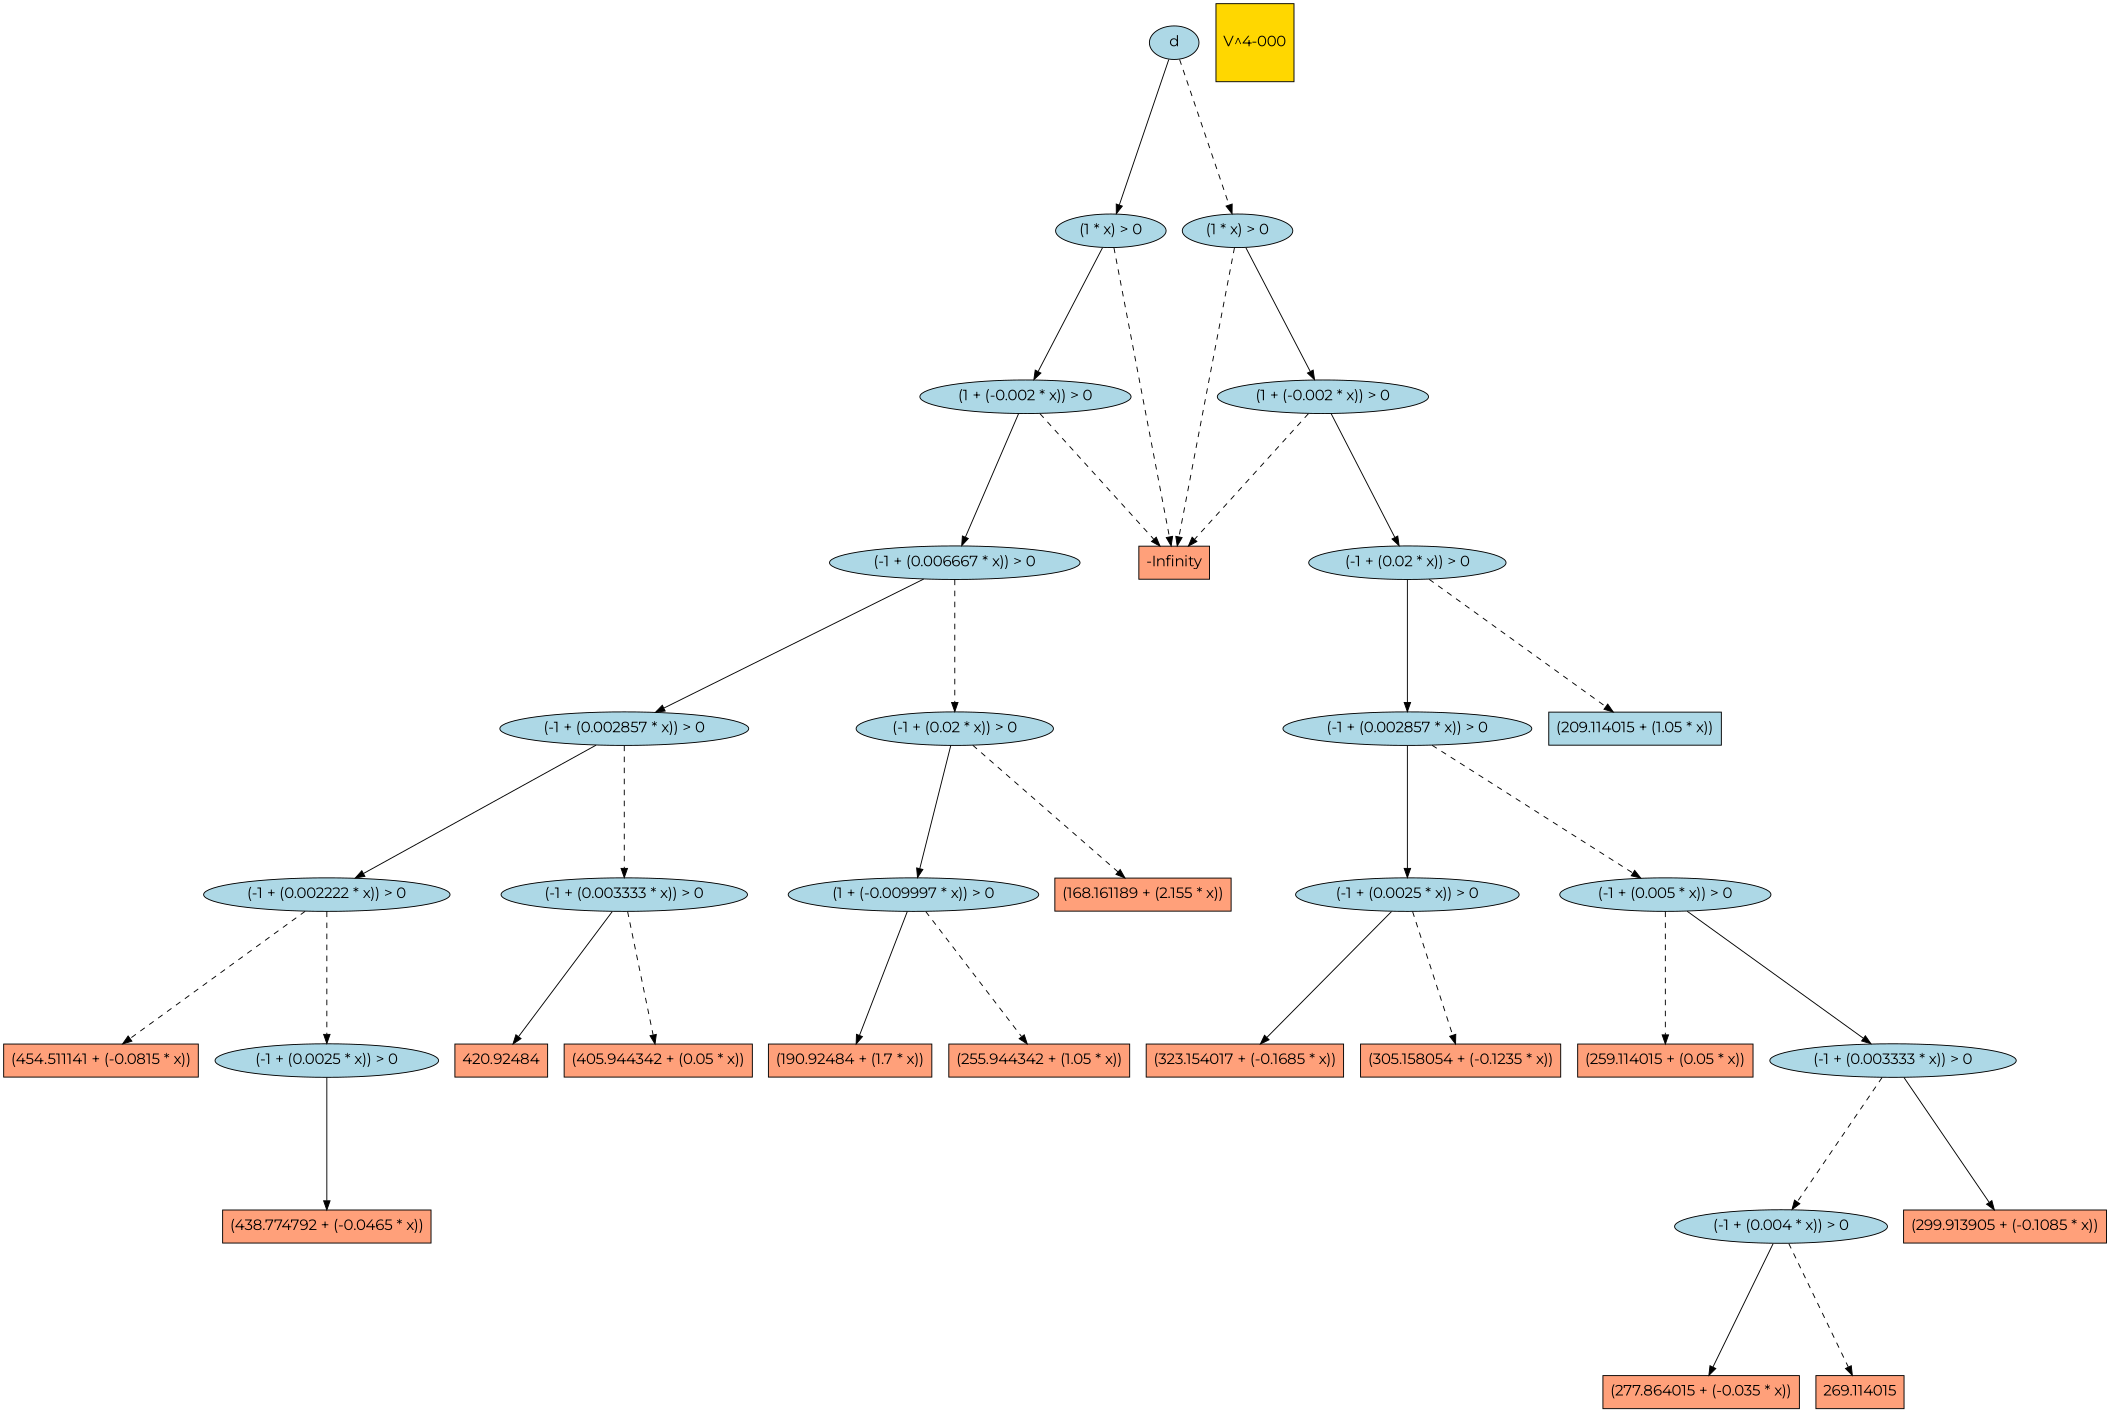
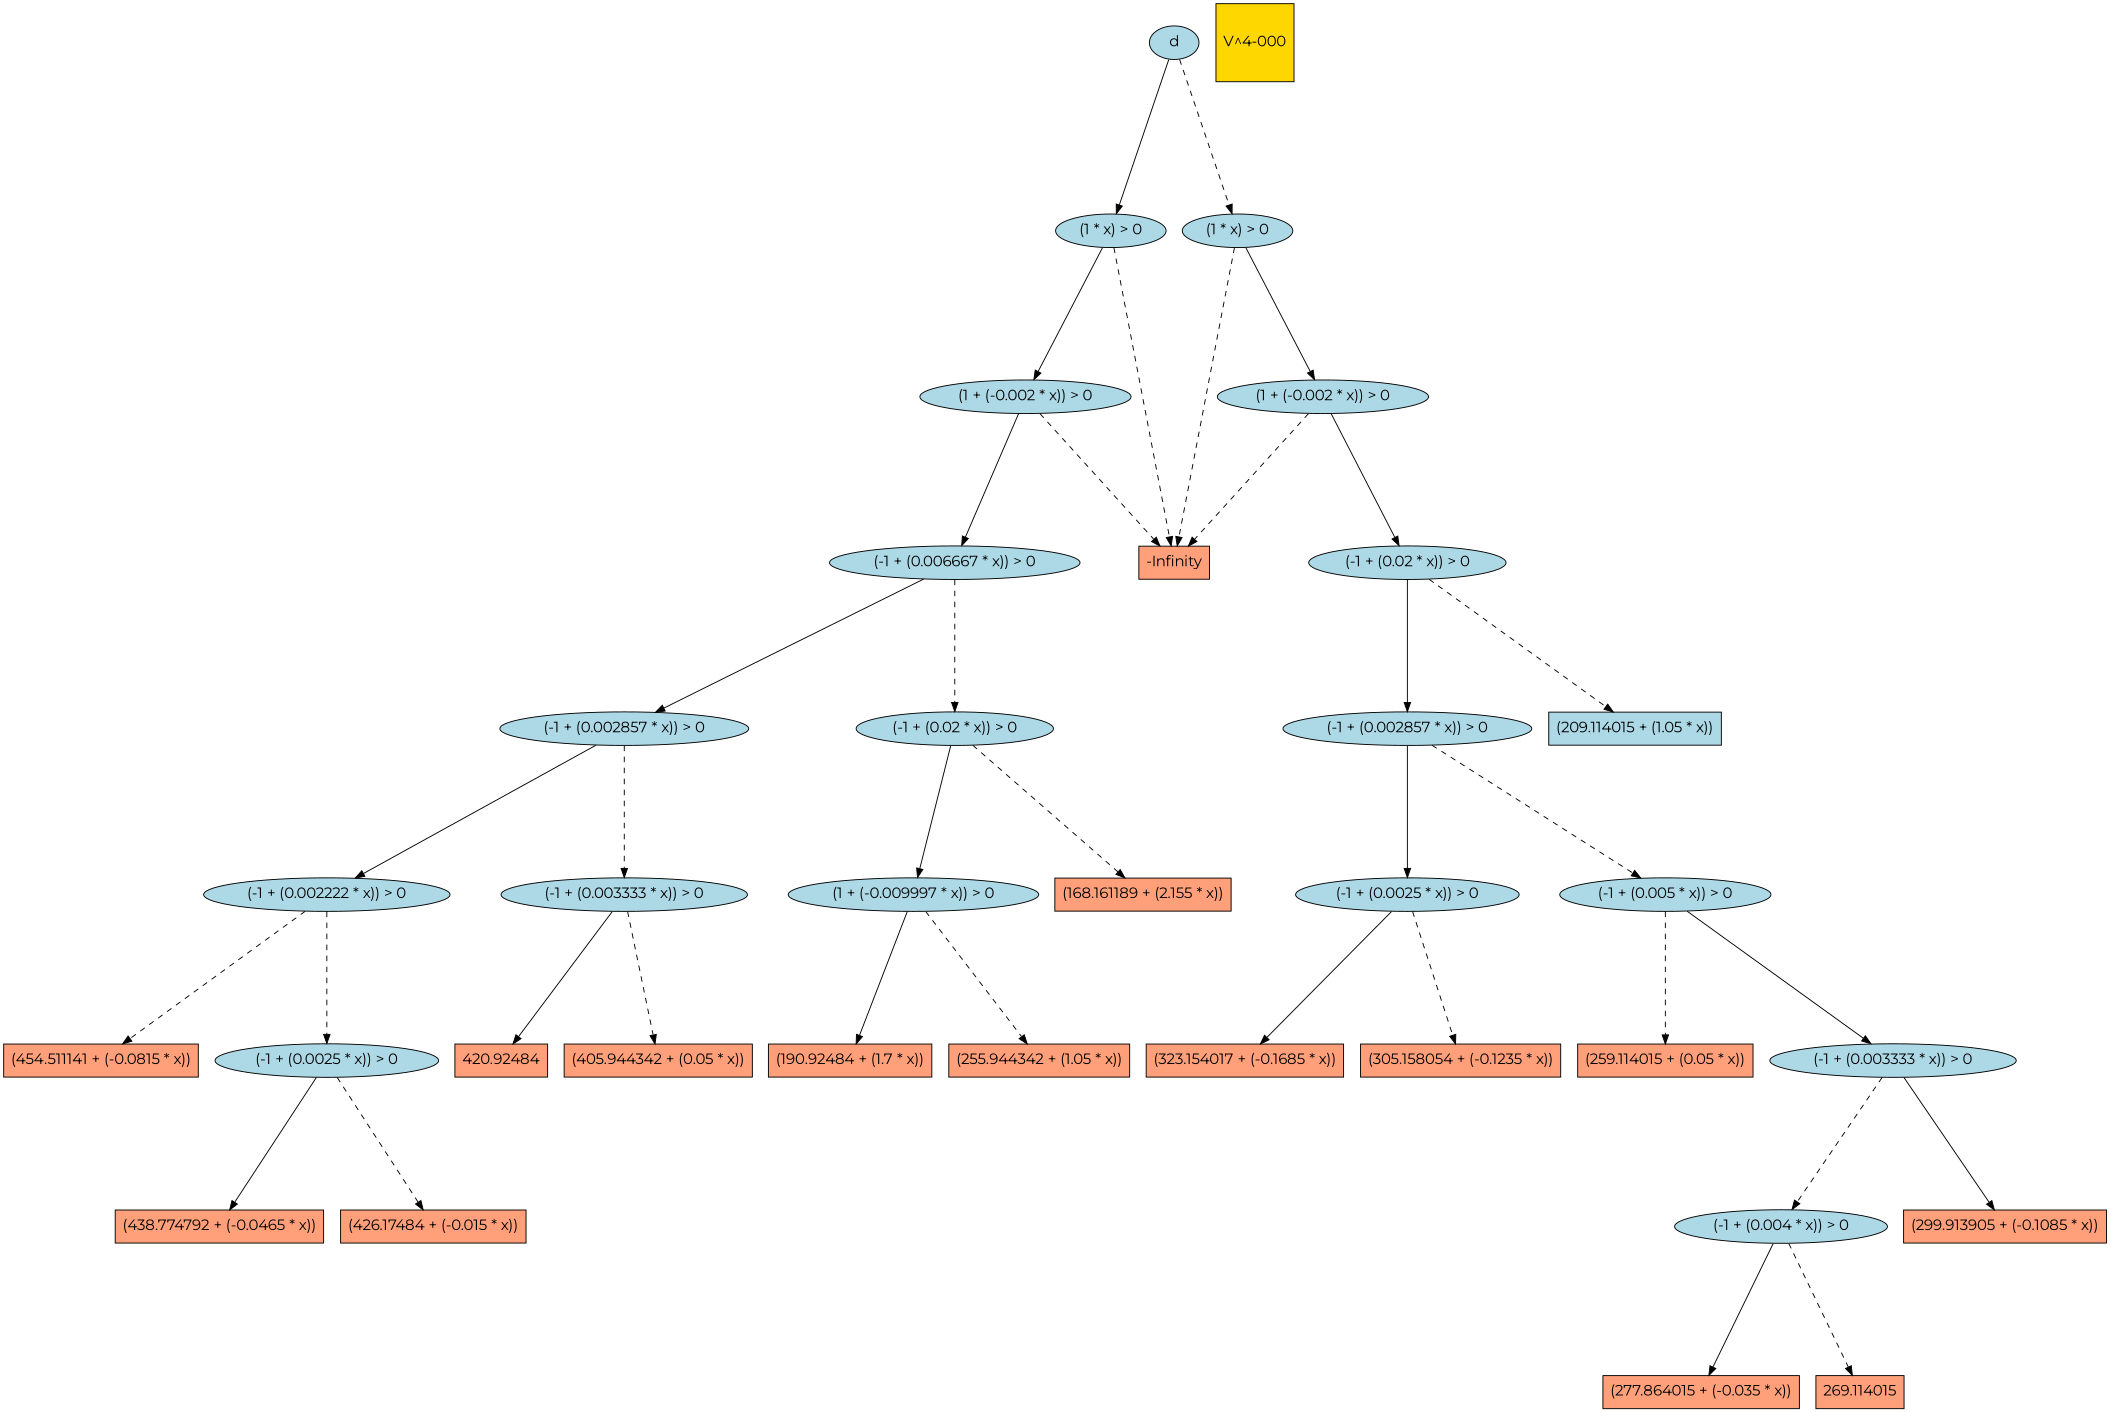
node "(426.17484 + (-0.015 * x))": added
